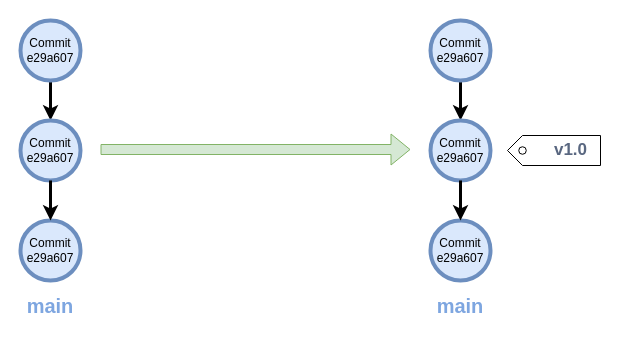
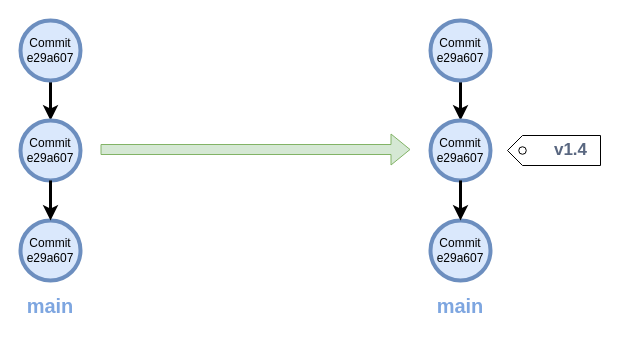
node "v1.0": label "v1.0" -> "v1.4"
